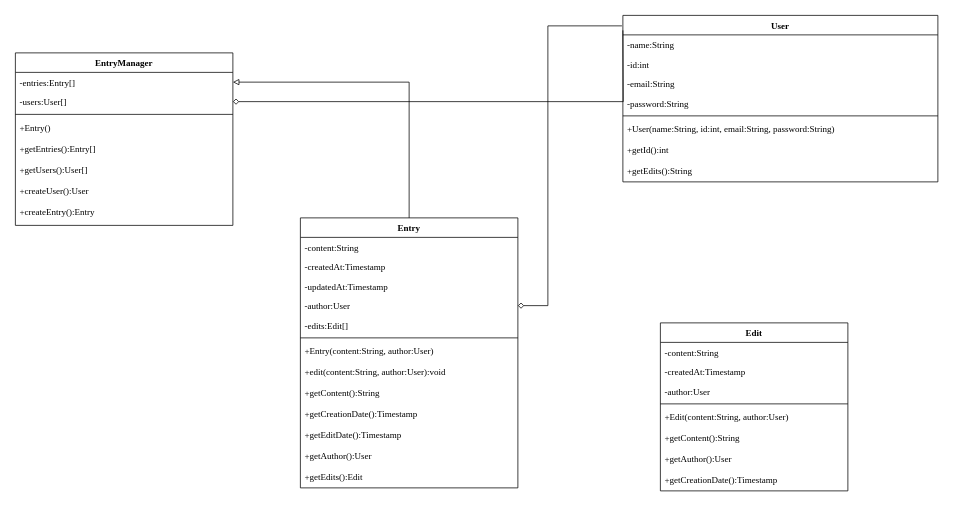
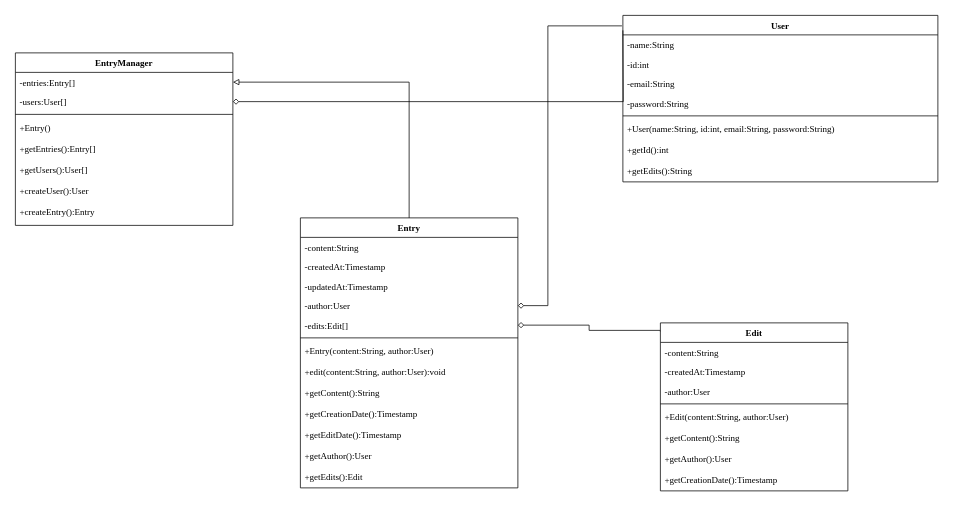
edge "Edit" -> "-edits:Edit[]": added
